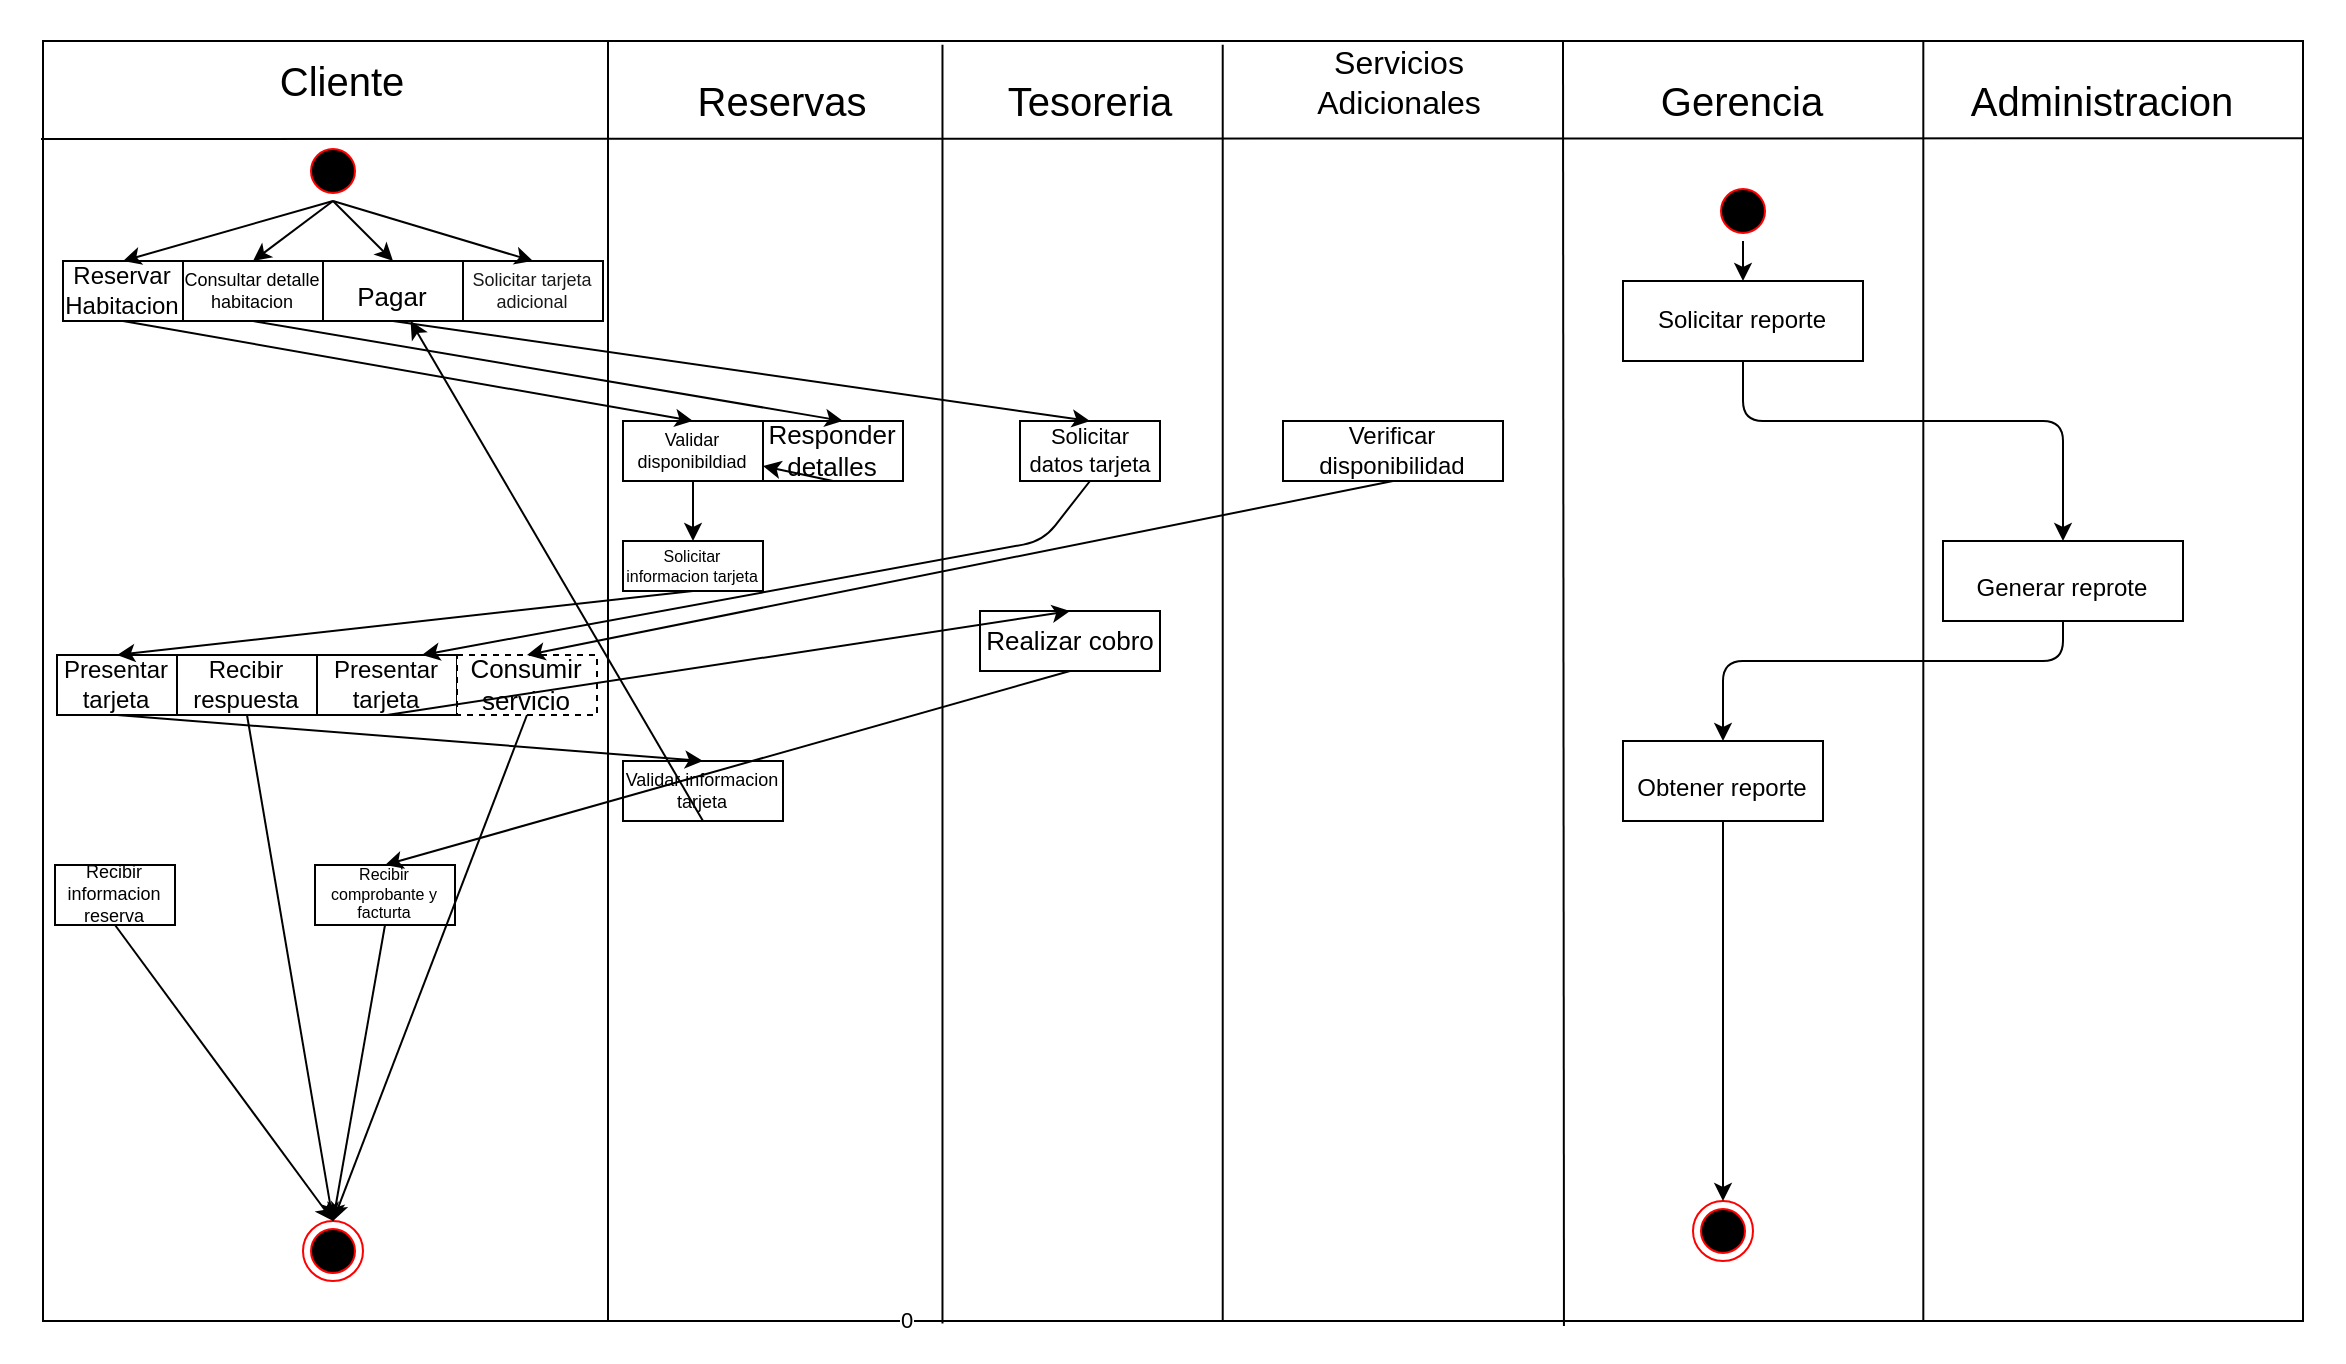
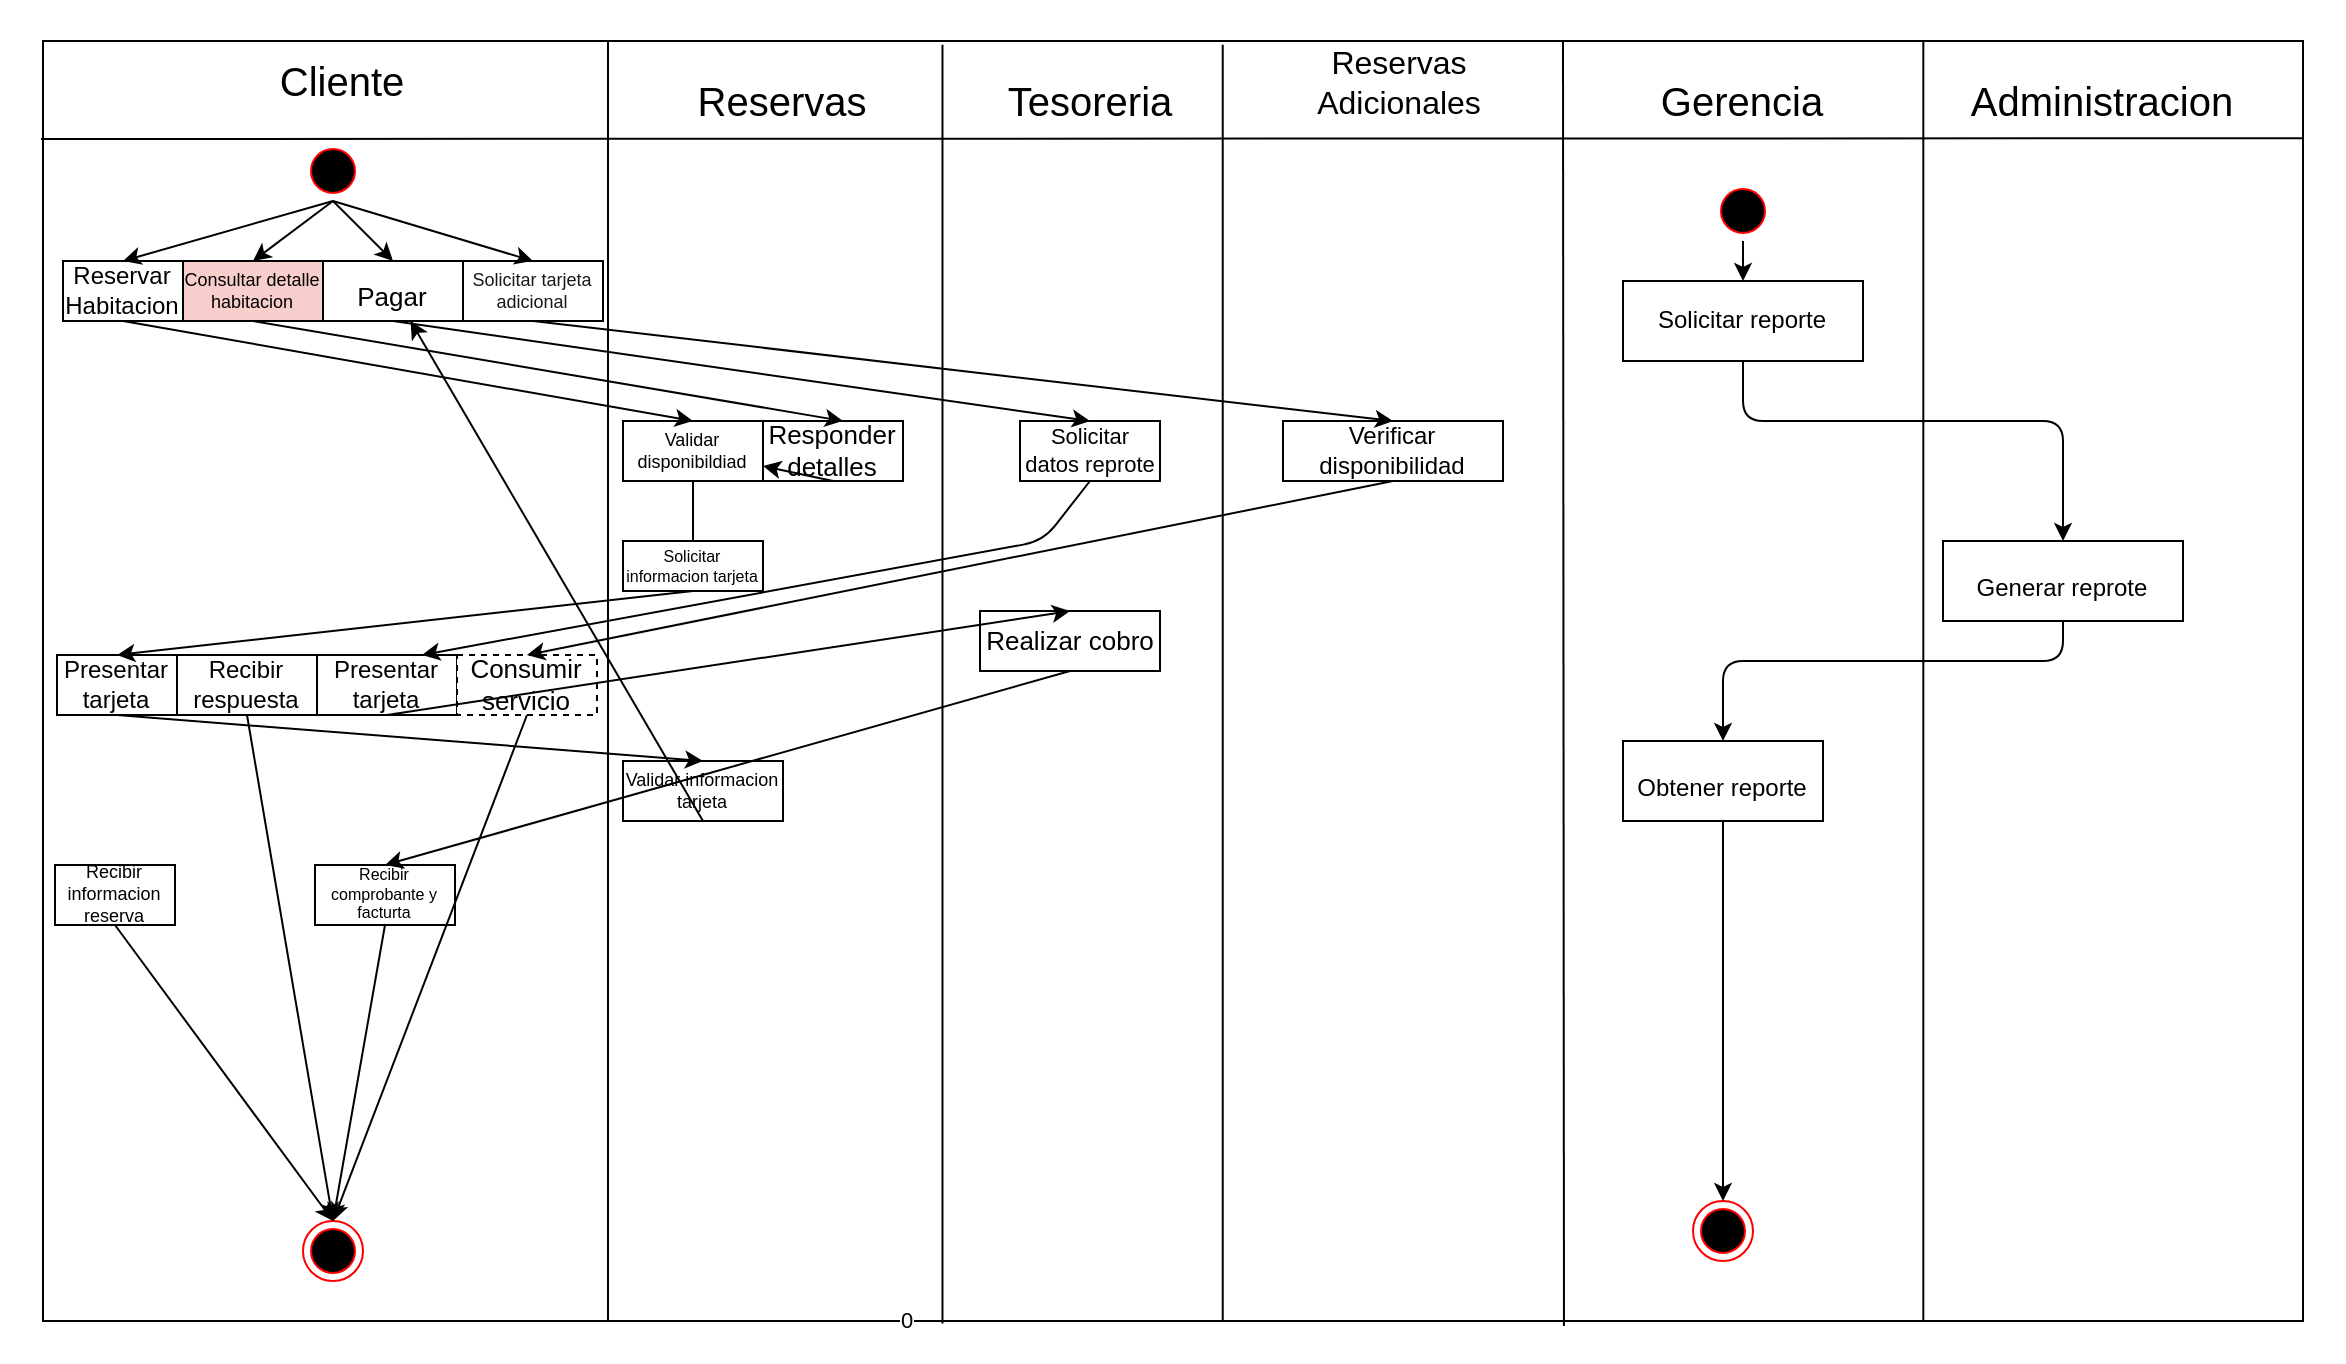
node "Servicios Adicionales": label "Servicios Adicionales" -> "Reservas Adicionales"
node "Consultar detalle habitacion": fillcolor #ffffff -> #f8cecc
edge "Solicitar tarjeta adicional" -> "Verificar disponibilidad": added
node "Solicitar datos tarjeta": label "Solicitar datos tarjeta" -> "Solicitar datos reprote"
edge "Validar disponibildiad" -> "Solicitar informacion tarjeta": arrowhead classic -> none
